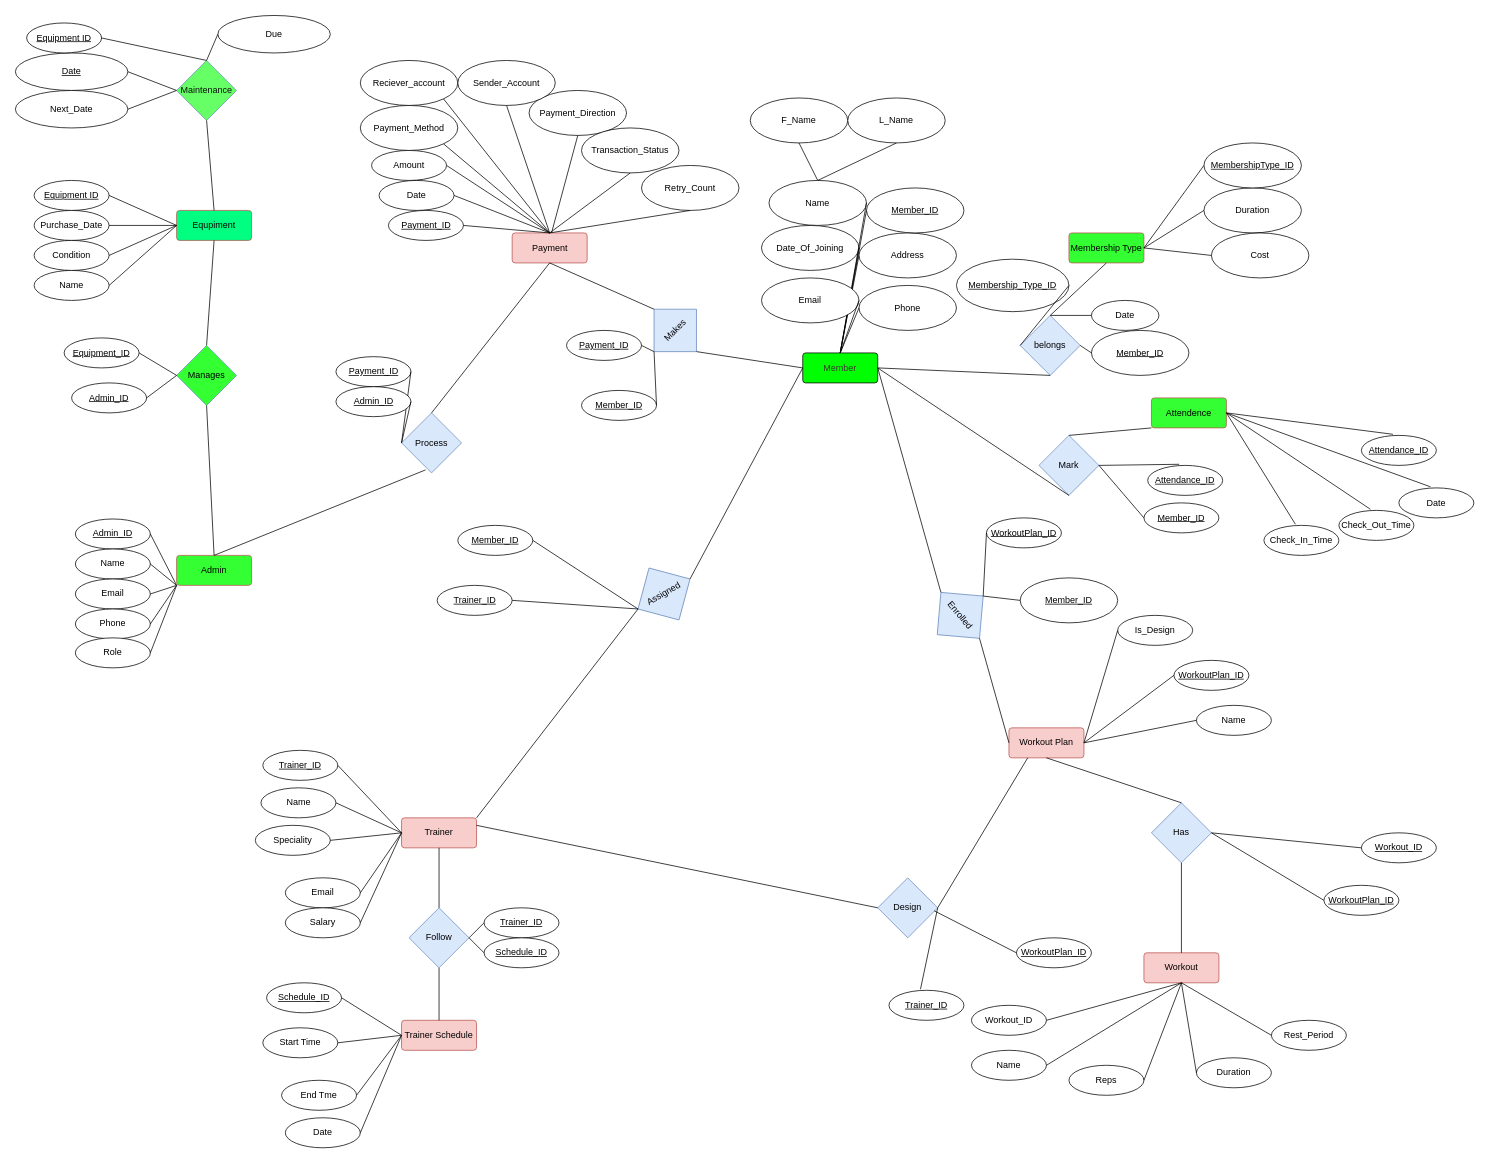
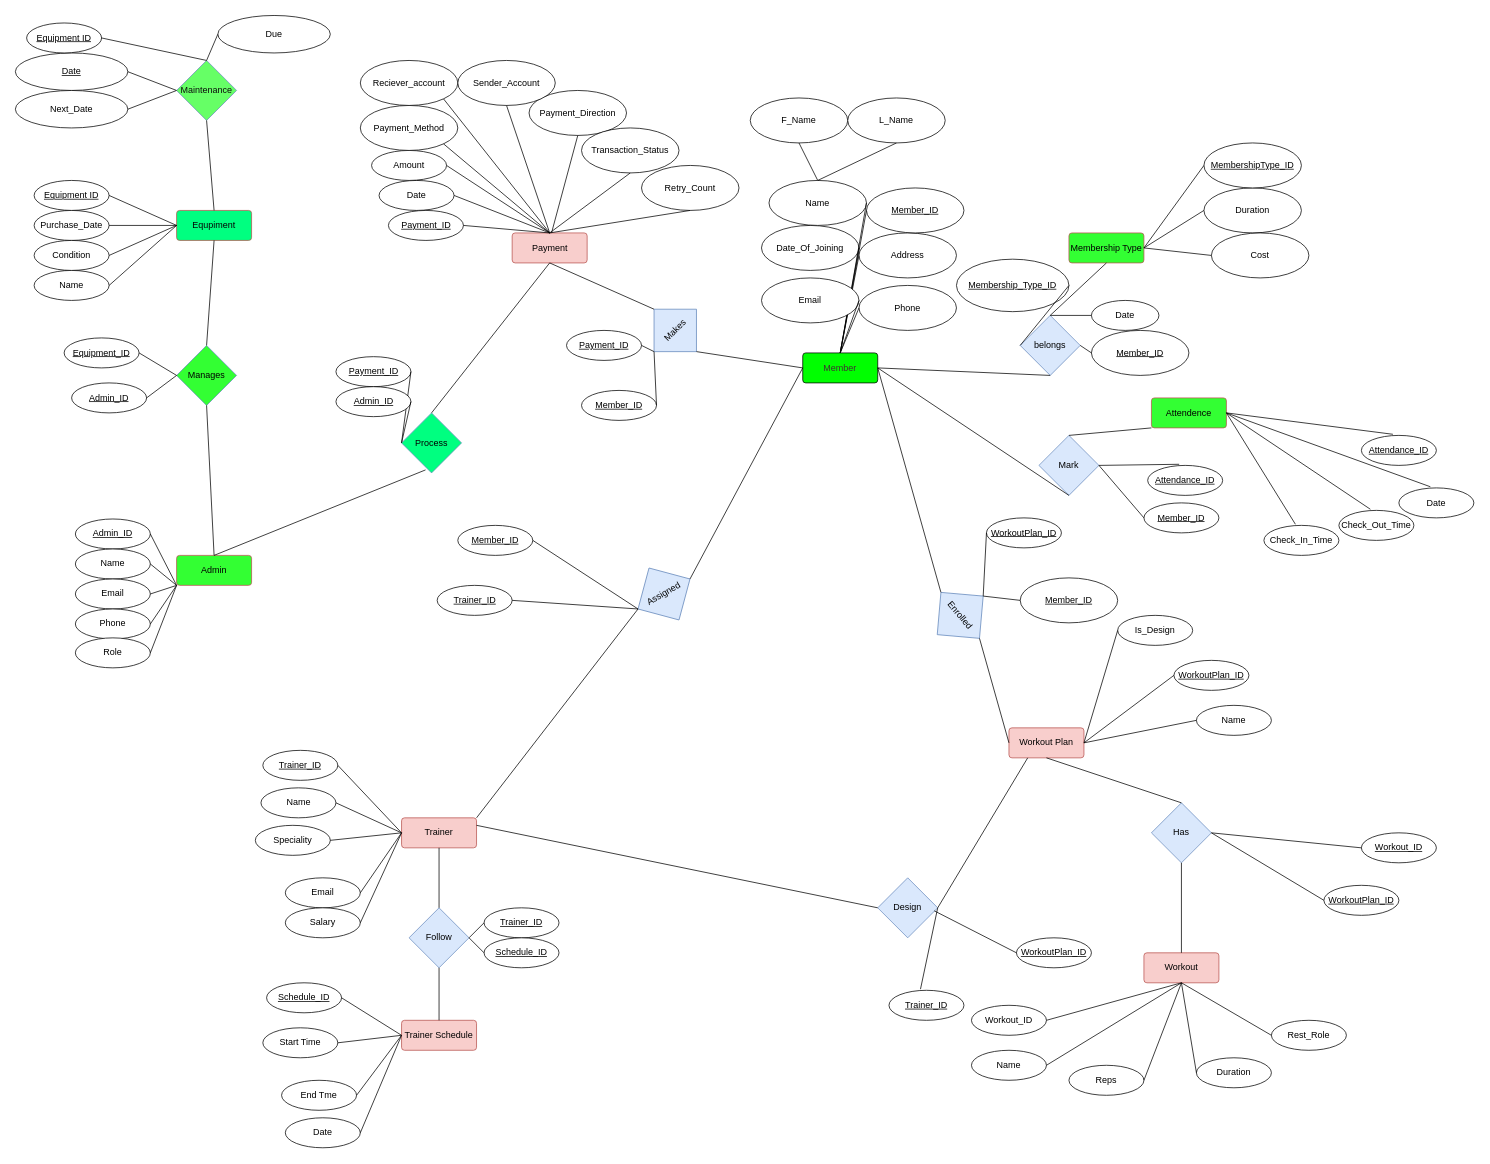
node "Process": fillcolor #dae8fc -> #00ff80
node "Rest_Period": label "Rest_Period" -> "Rest_Role"
